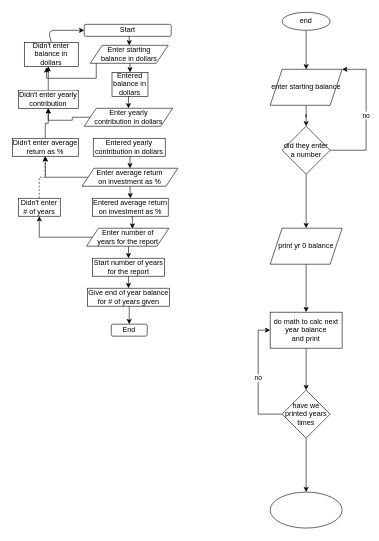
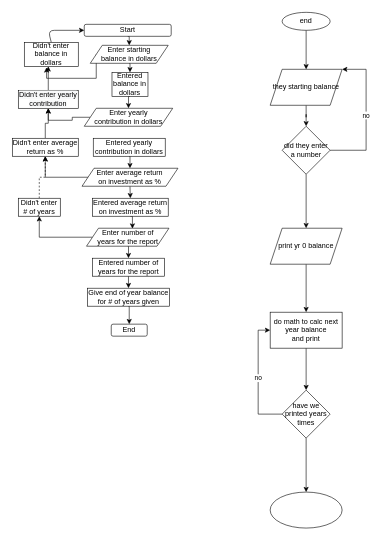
node "enter starting balance": label "enter starting balance" -> "they starting balance"
node "Start number of years for the report": label "Start number of years for the report" -> "Entered number of years for the report"
